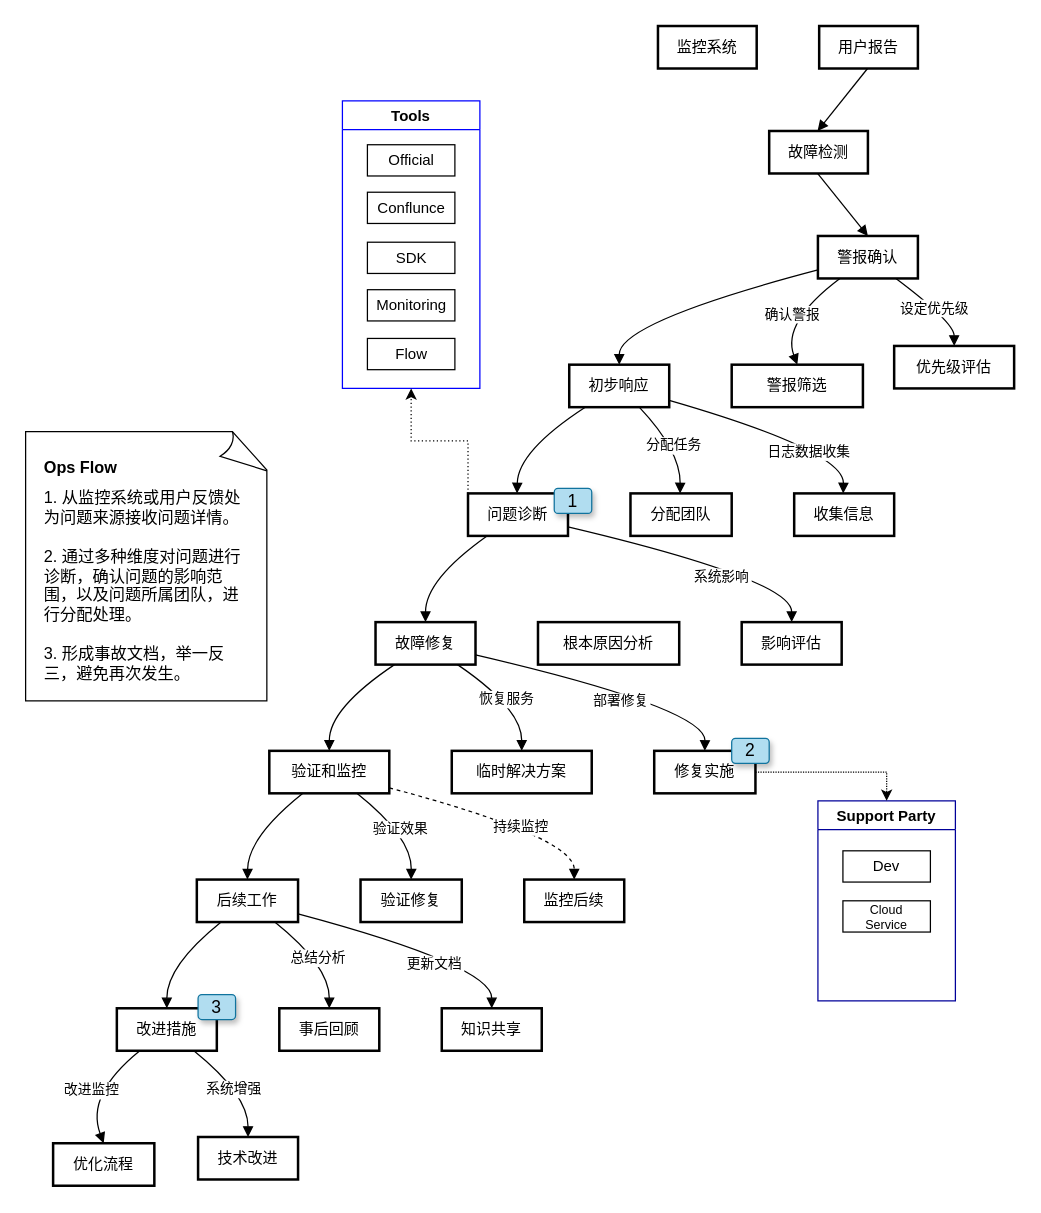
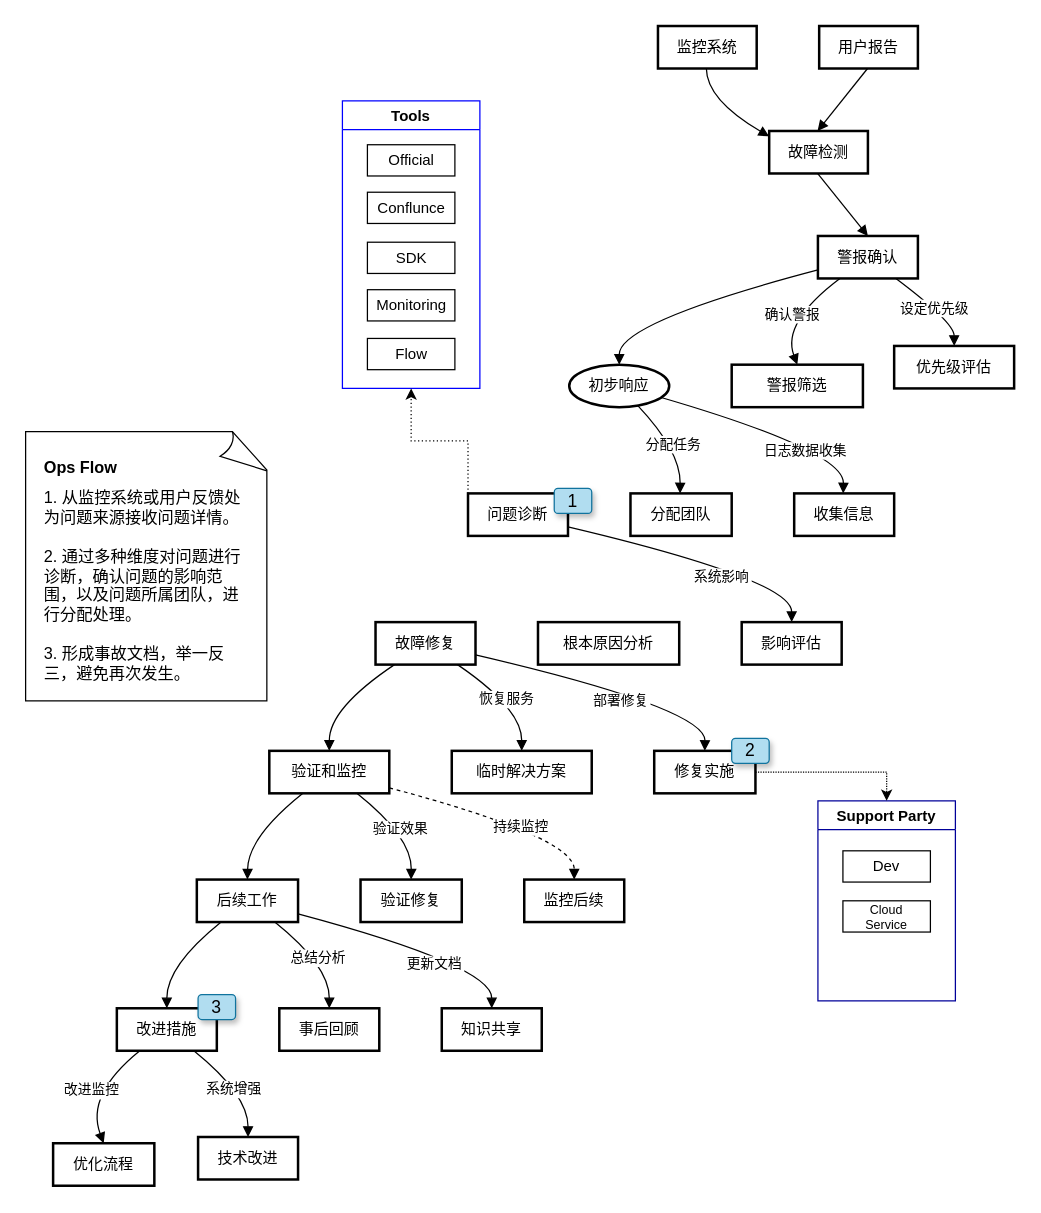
edge "监控系统" -> "故障检测": added
node "初步响应": shape rectangle -> ellipse
edge "初步响应" -> "问题诊断": removed
edge "问题诊断" -> "故障修复": removed
